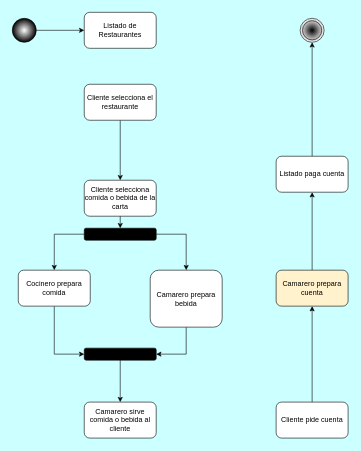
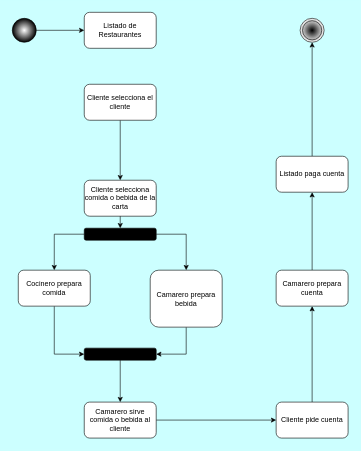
node "Cliente selecciona el restaurante": label "Cliente selecciona el restaurante" -> "Cliente selecciona el cliente"
node "Camarero prepara cuenta": fillcolor #fff2cc -> #ffffff
edge "Camarero sirve comida o bebida al cliente" -> "Cliente pide cuenta": added
